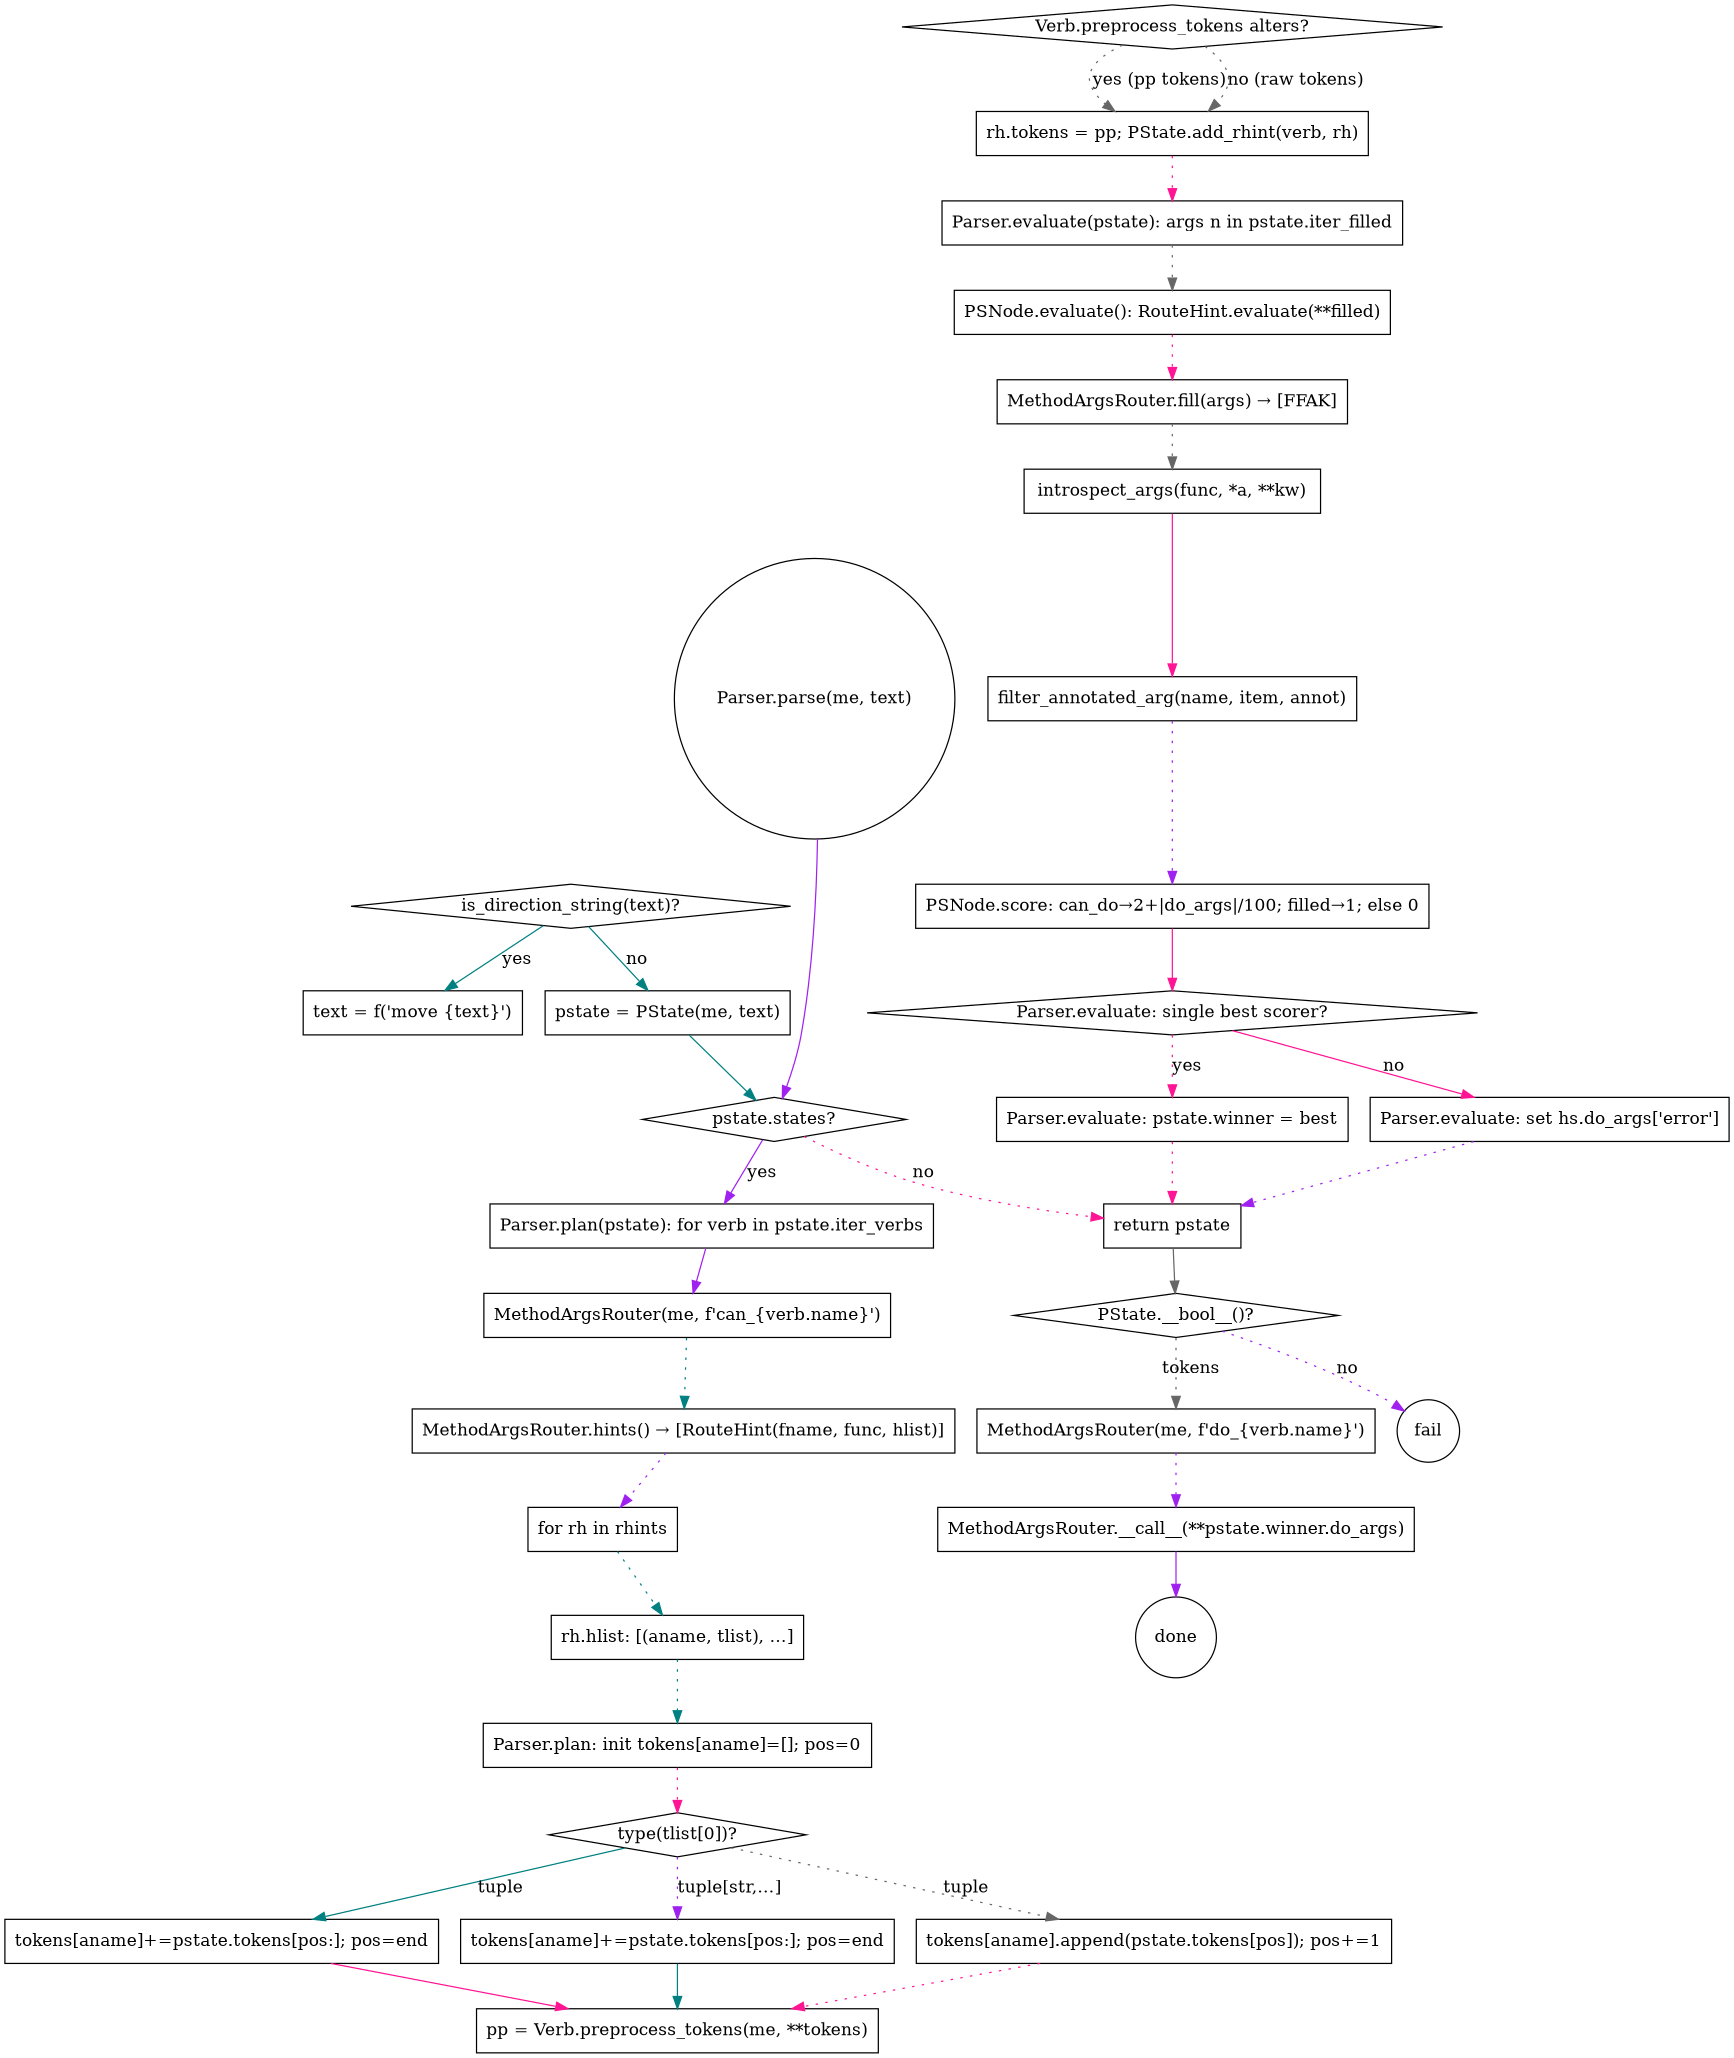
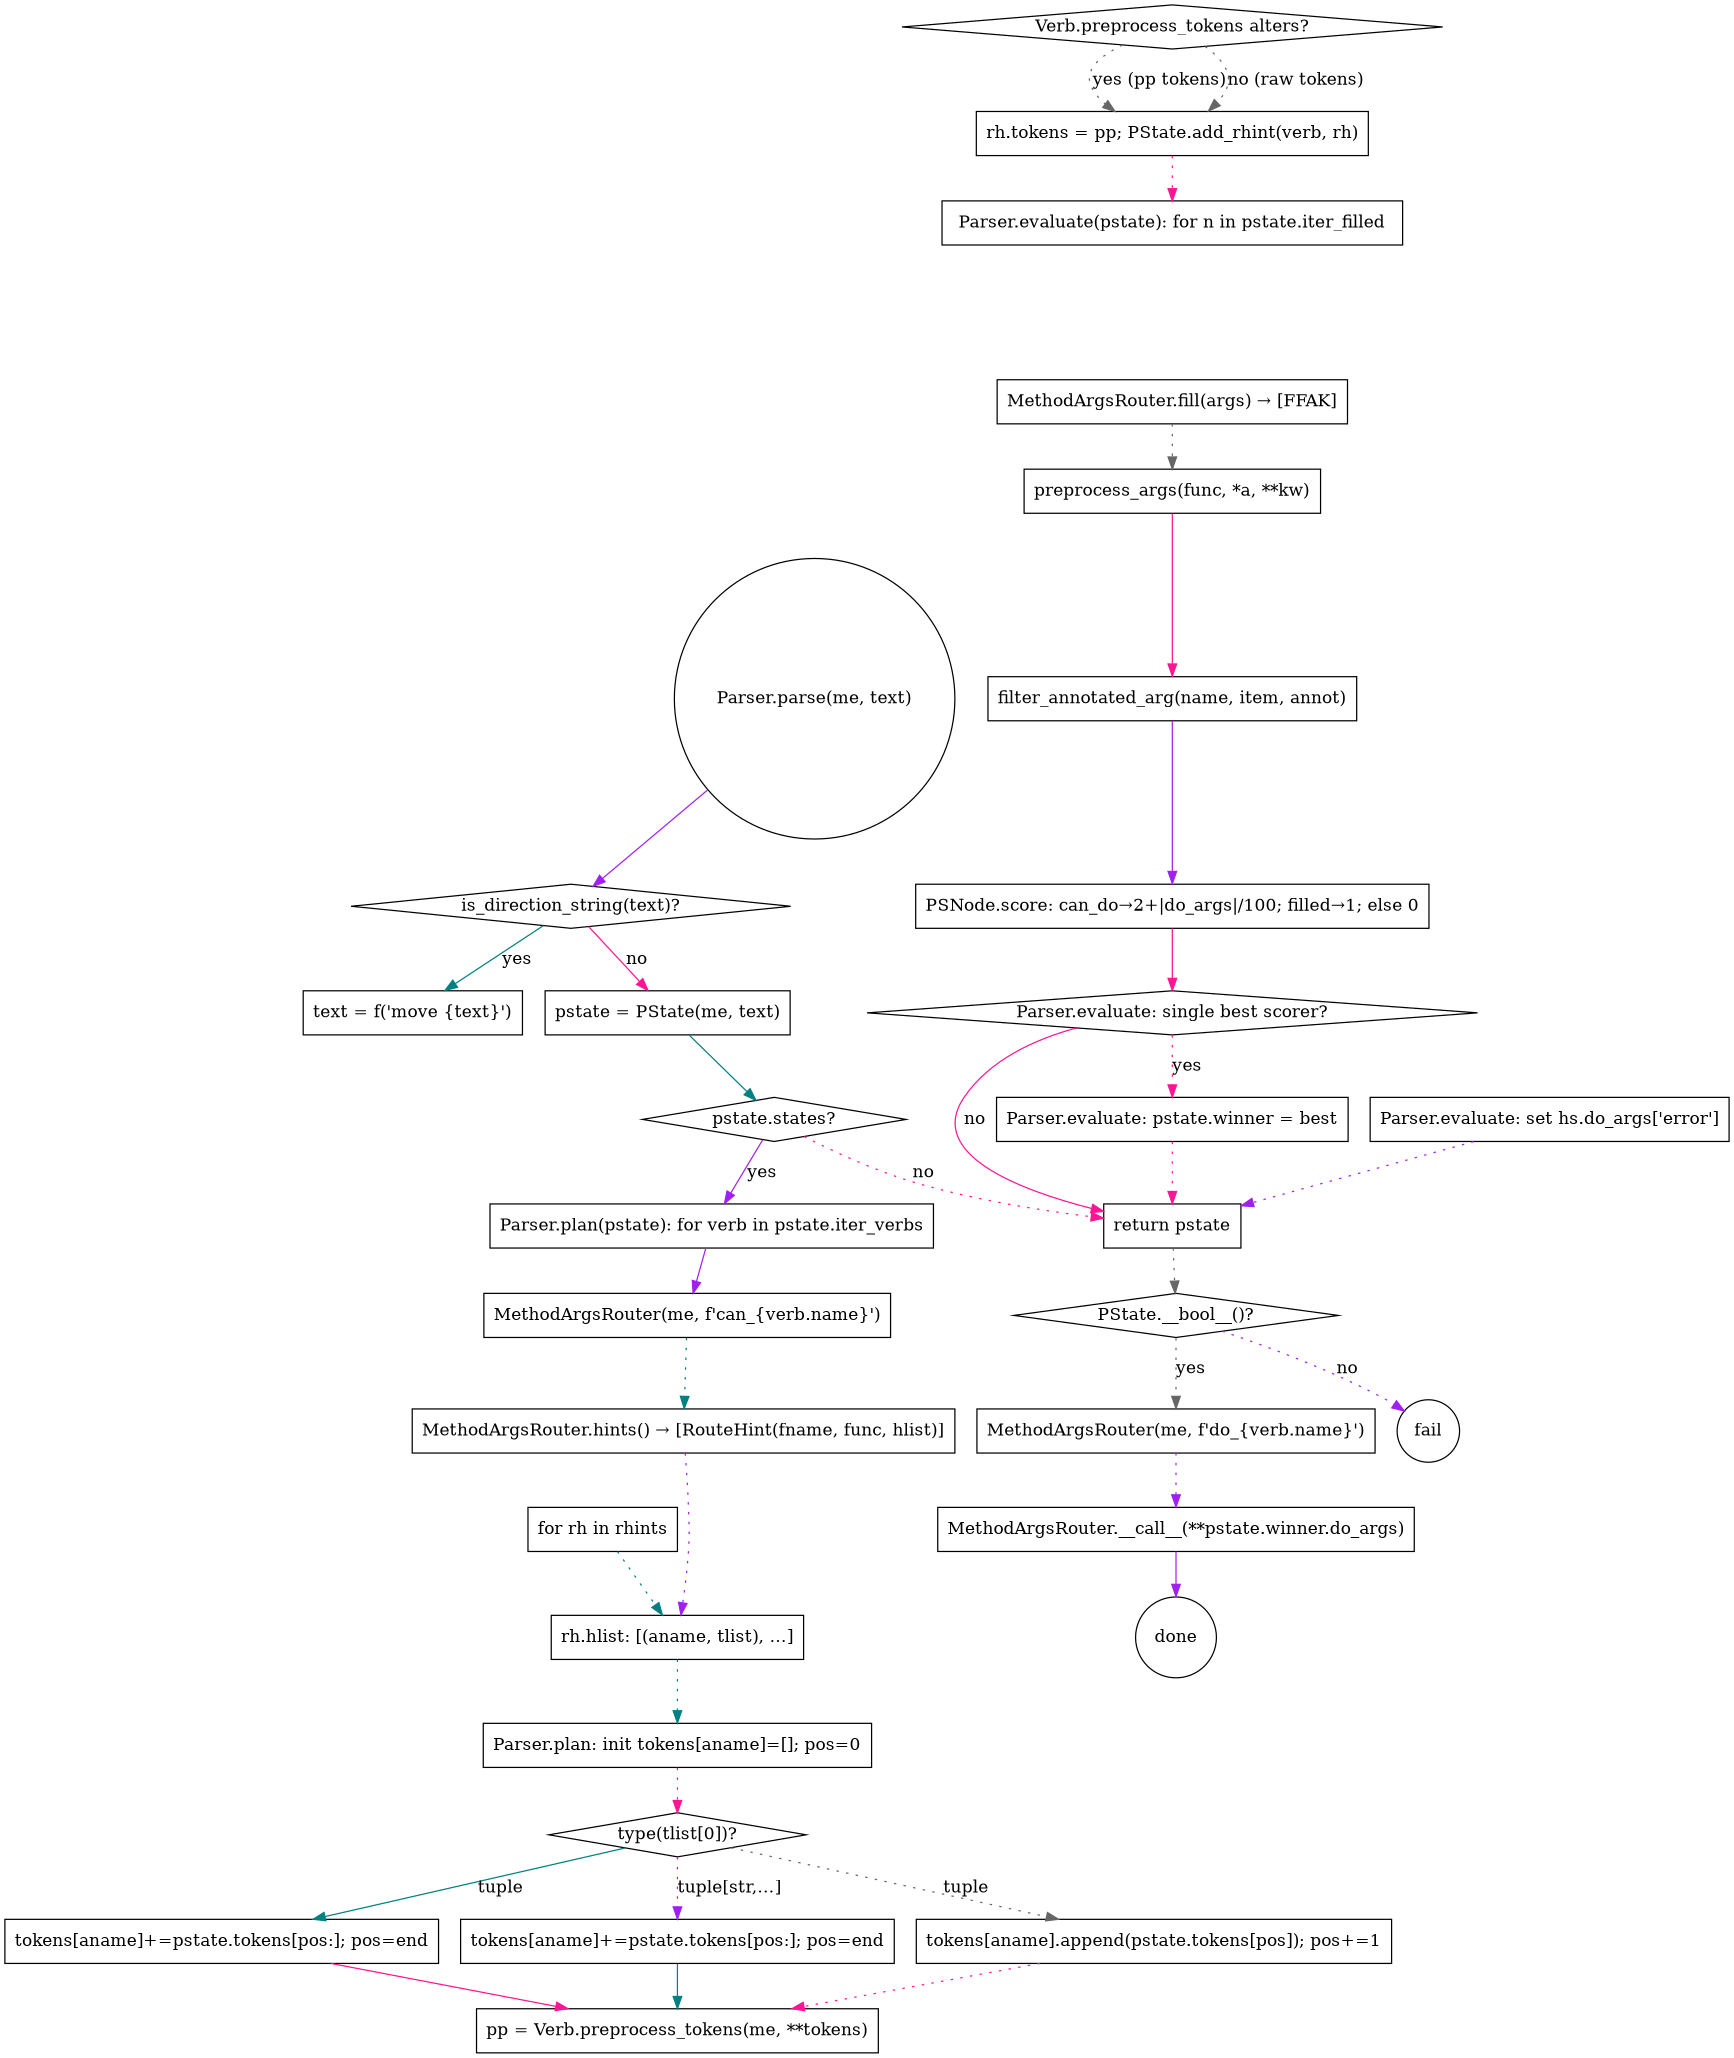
node "Parser.evaluate(pstate): args n in pstate.iter_filled": label "Parser.evaluate(pstate): args n in pstate.iter_filled" -> "Parser.evaluate(pstate): for n in pstate.iter_filled"
node "PSNode.evaluate(): RouteHint.evaluate(**filled)": removed
node "introspect_args(func, *a, **kw)": label "introspect_args(func, *a, **kw)" -> "preprocess_args(func, *a, **kw)"
edge "filter_annotated_arg(name, item, annot)" -> "PSNode.score: can_do→2+|do_args|/100; filled→1; else 0": style dotted -> solid
edge "is_direction_string(text)?" -> "pstate = PState(me, text)": color teal -> deeppink
edge "Parser.parse(me, text)" -> "pstate.states?": now "Parser.parse(me, text)" -> "is_direction_string(text)?"
edge "Parser.evaluate: single best scorer?" -> "Parser.evaluate: set hs.do_args['error']": now "Parser.evaluate: single best scorer?" -> "return pstate"
edge "return pstate" -> "PState.__bool__()?": style solid -> dotted
edge "PState.__bool__()?" -> "MethodArgsRouter(me, f'do_{verb.name}')": label "tokens" -> "yes"
edge "MethodArgsRouter.hints() → [RouteHint(fname, func, hlist)]" -> "for rh in rhints": now "MethodArgsRouter.hints() → [RouteHint(fname, func, hlist)]" -> "rh.hlist: [(aname, tlist), …]"
